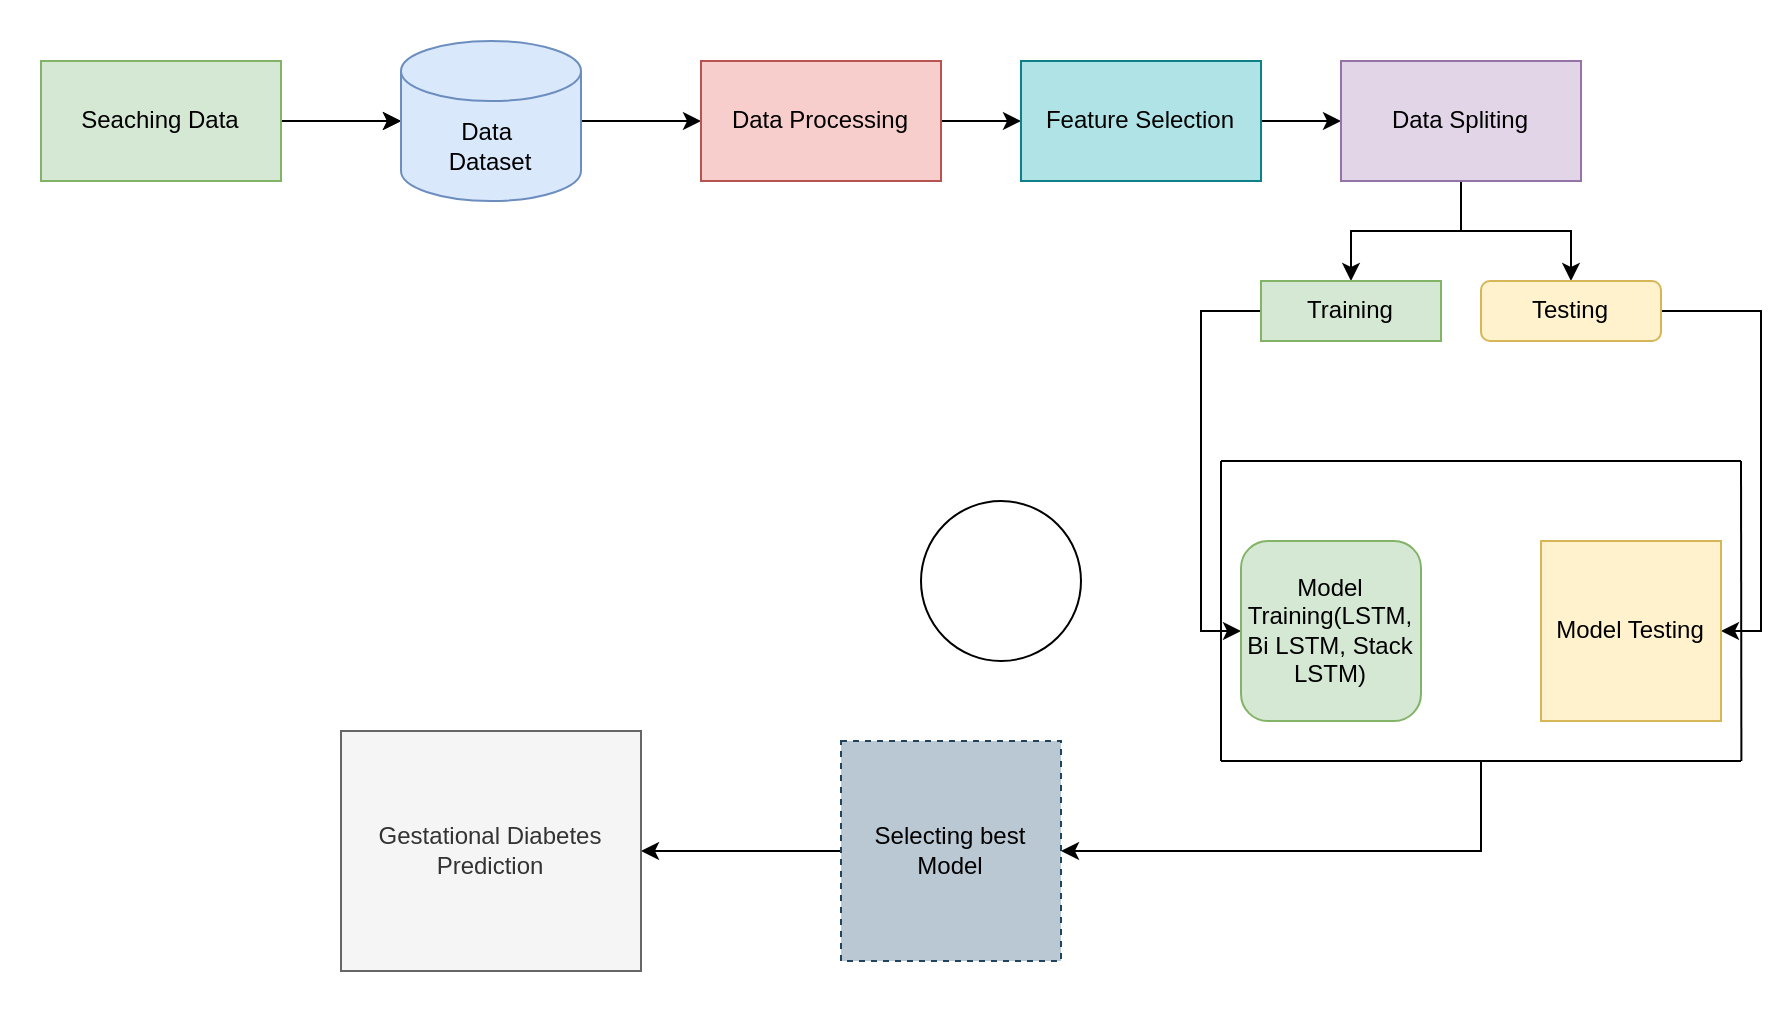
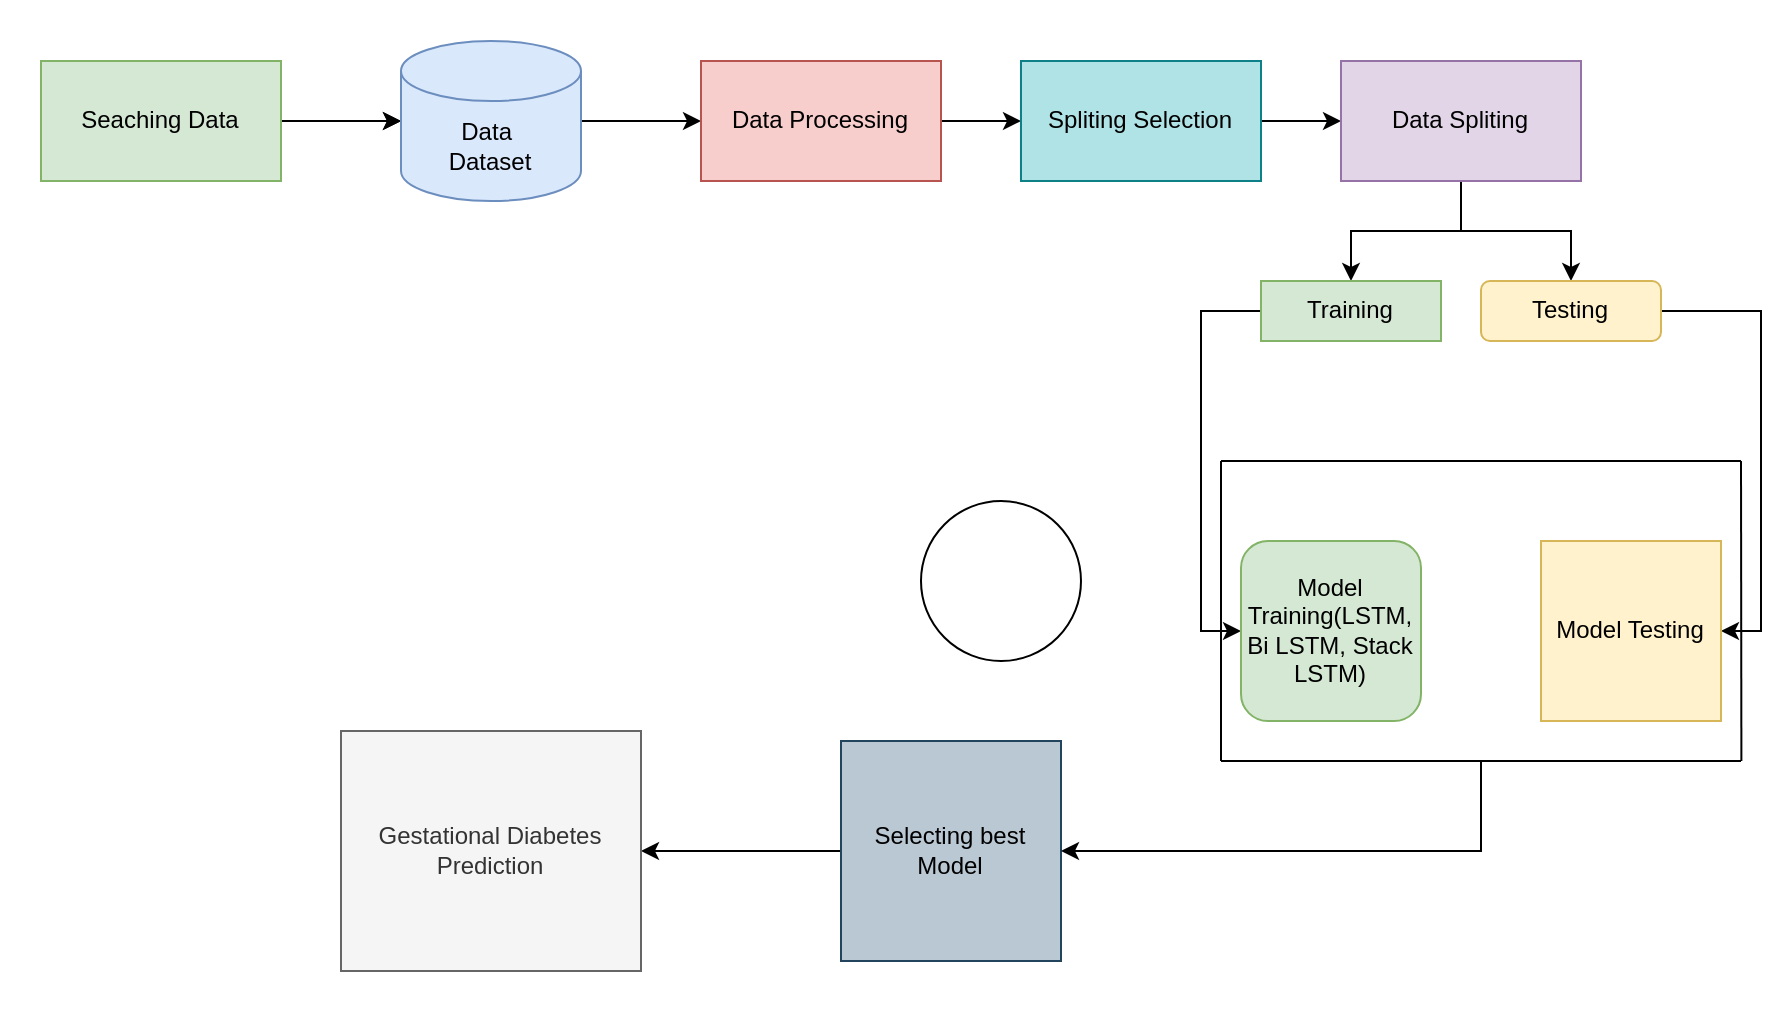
node "Feature Selection": label "Feature Selection" -> "Spliting Selection"
node "Selecting best Model": style dashed -> solid
